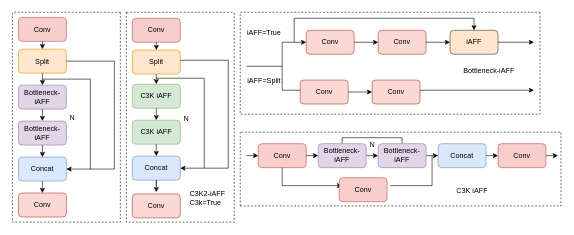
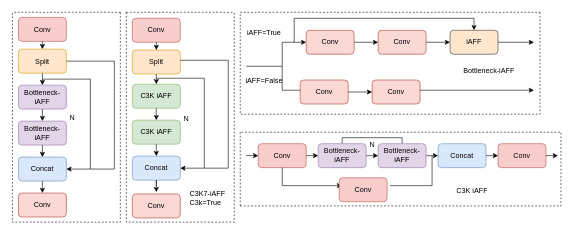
node "iAFF=Split": label "iAFF=Split" -> "iAFF=False"
node "C3K2-iAFF C3k=True": label "C3K2-iAFF C3k=True" -> "C3K7-iAFF C3k=True"
